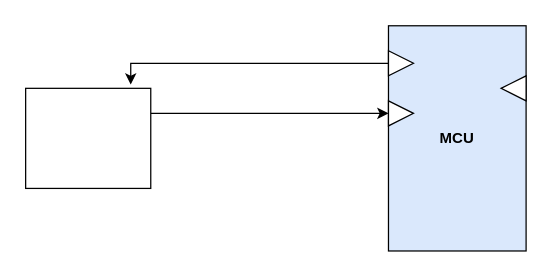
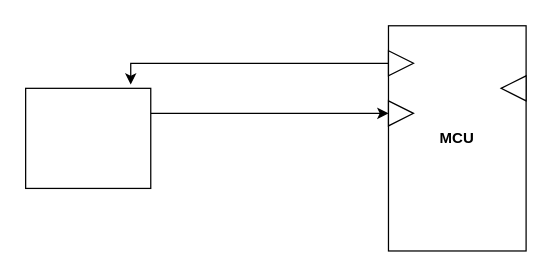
node "MCU": fillcolor #dae8fc -> #ffffff
